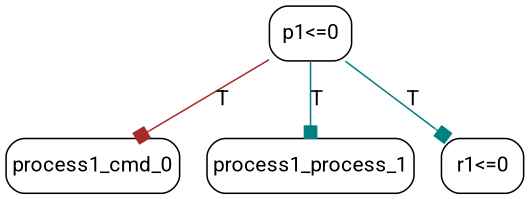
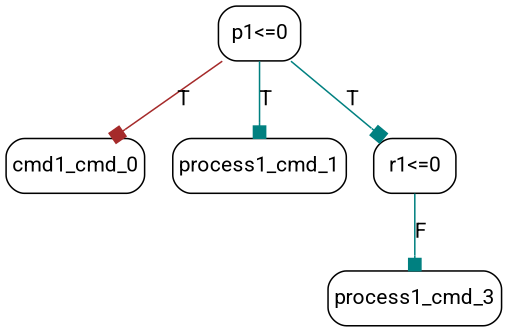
node "process1_cmd_0": label "process1_cmd_0" -> "cmd1_cmd_0"
node "process1_process_1": label "process1_process_1" -> "process1_cmd_1"
node "process1_cmd_3": added
